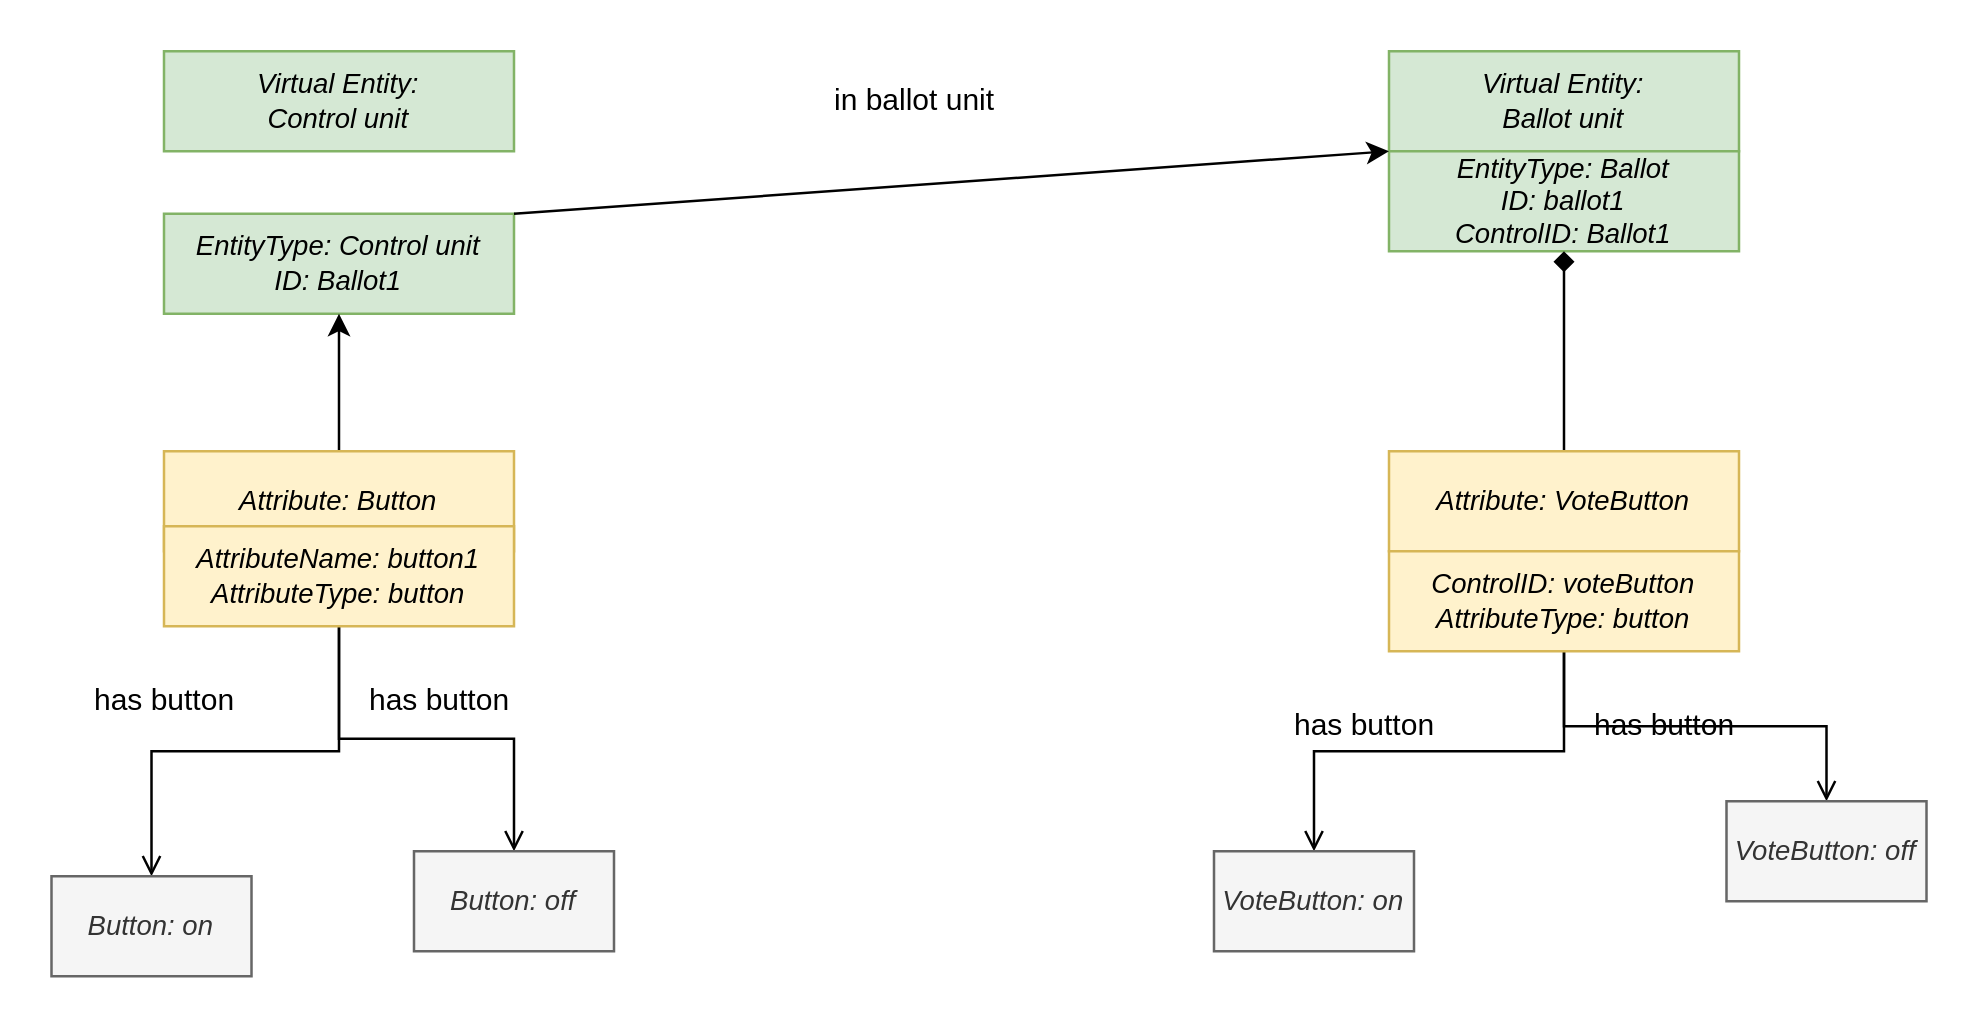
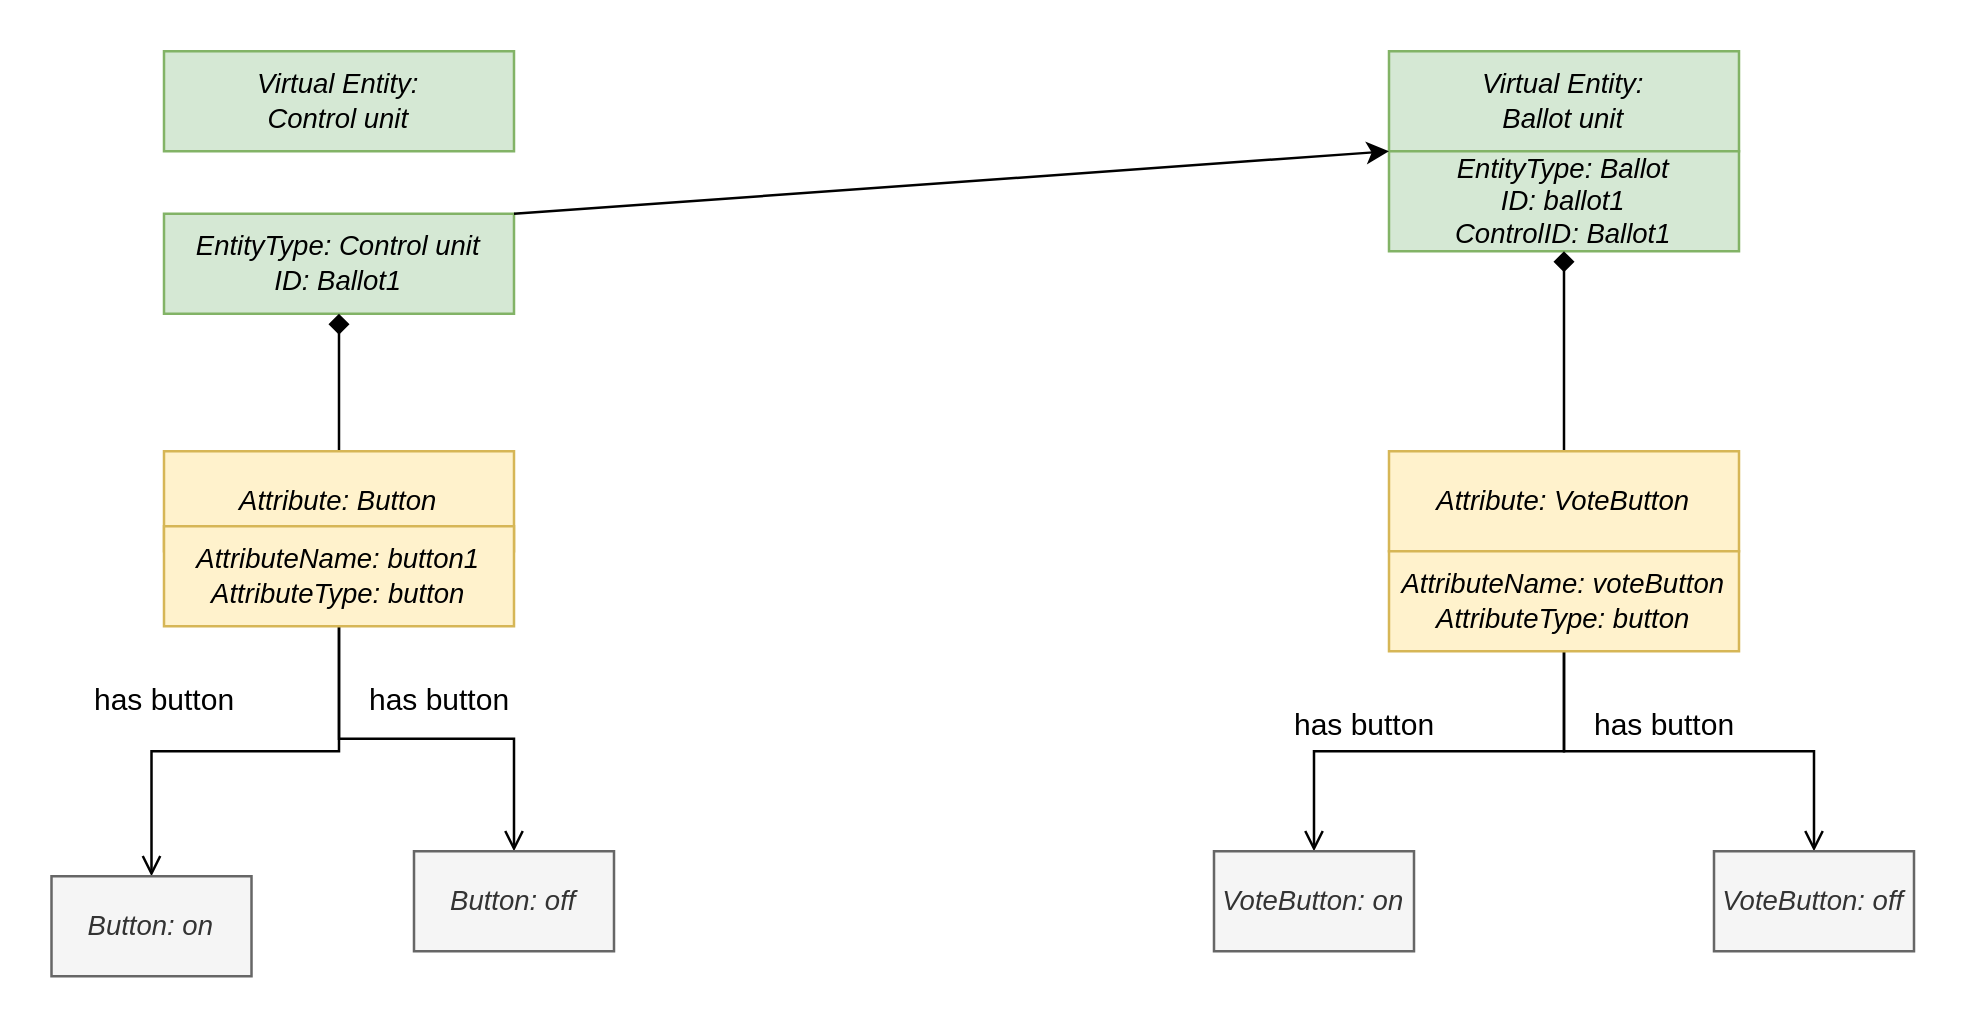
node "in ballot unit": removed
edge "Attribute: Button" -> "EntityType: Control unitID: Ballot1": arrowhead classic -> diamond
node "ControlID: voteButtonAttributeType: button": label "ControlID: voteButtonAttributeType: button" -> "AttributeName: voteButtonAttributeType: button"
node "VoteButton: off": moved (1826, 851) -> (1814, 901)
